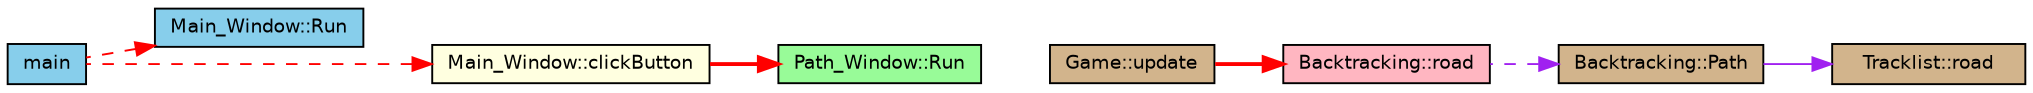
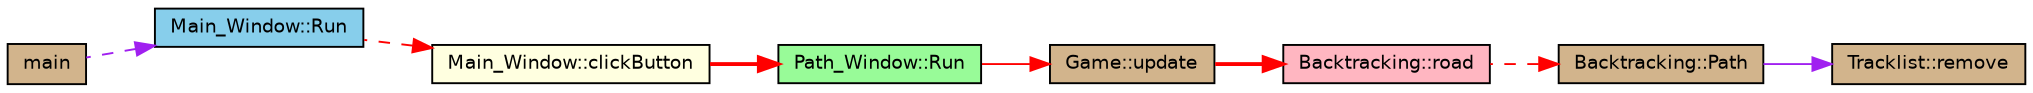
edge "main" -> "Main_Window::Run": color red -> purple
node "main": fillcolor skyblue -> tan
edge "main" -> "Main_Window::clickButton": now "Main_Window::Run" -> "Main_Window::clickButton"
edge "Path_Window::Run" -> "Game::update": added
edge "Backtracking::road" -> "Backtracking::Path": color purple -> red
node "Tracklist::road": label "Tracklist::road" -> "Tracklist::remove"
